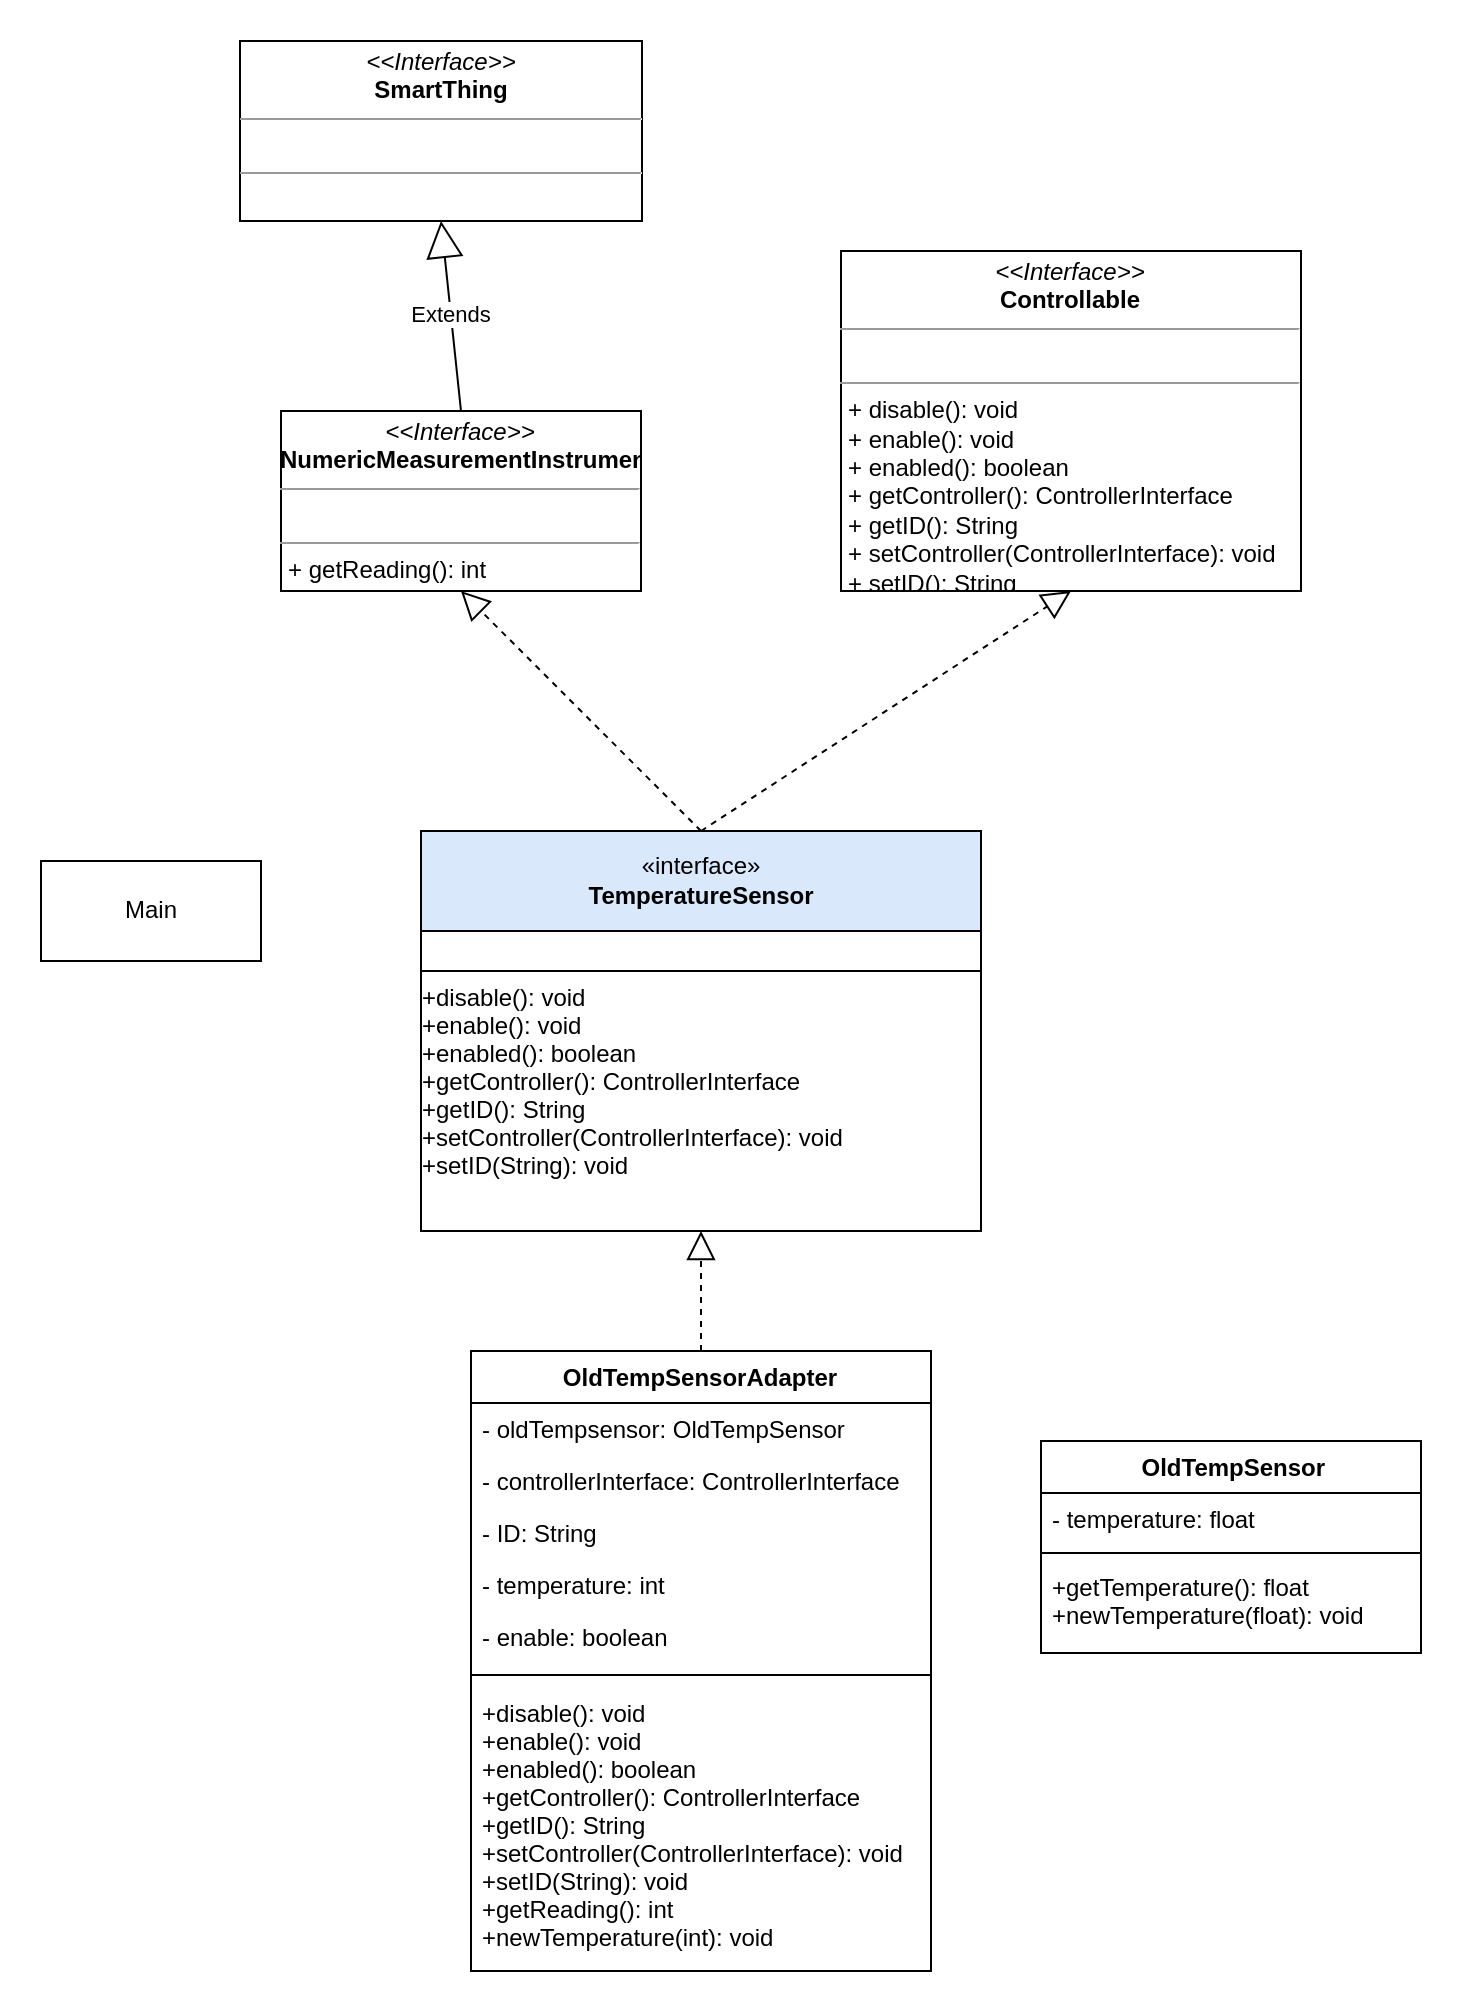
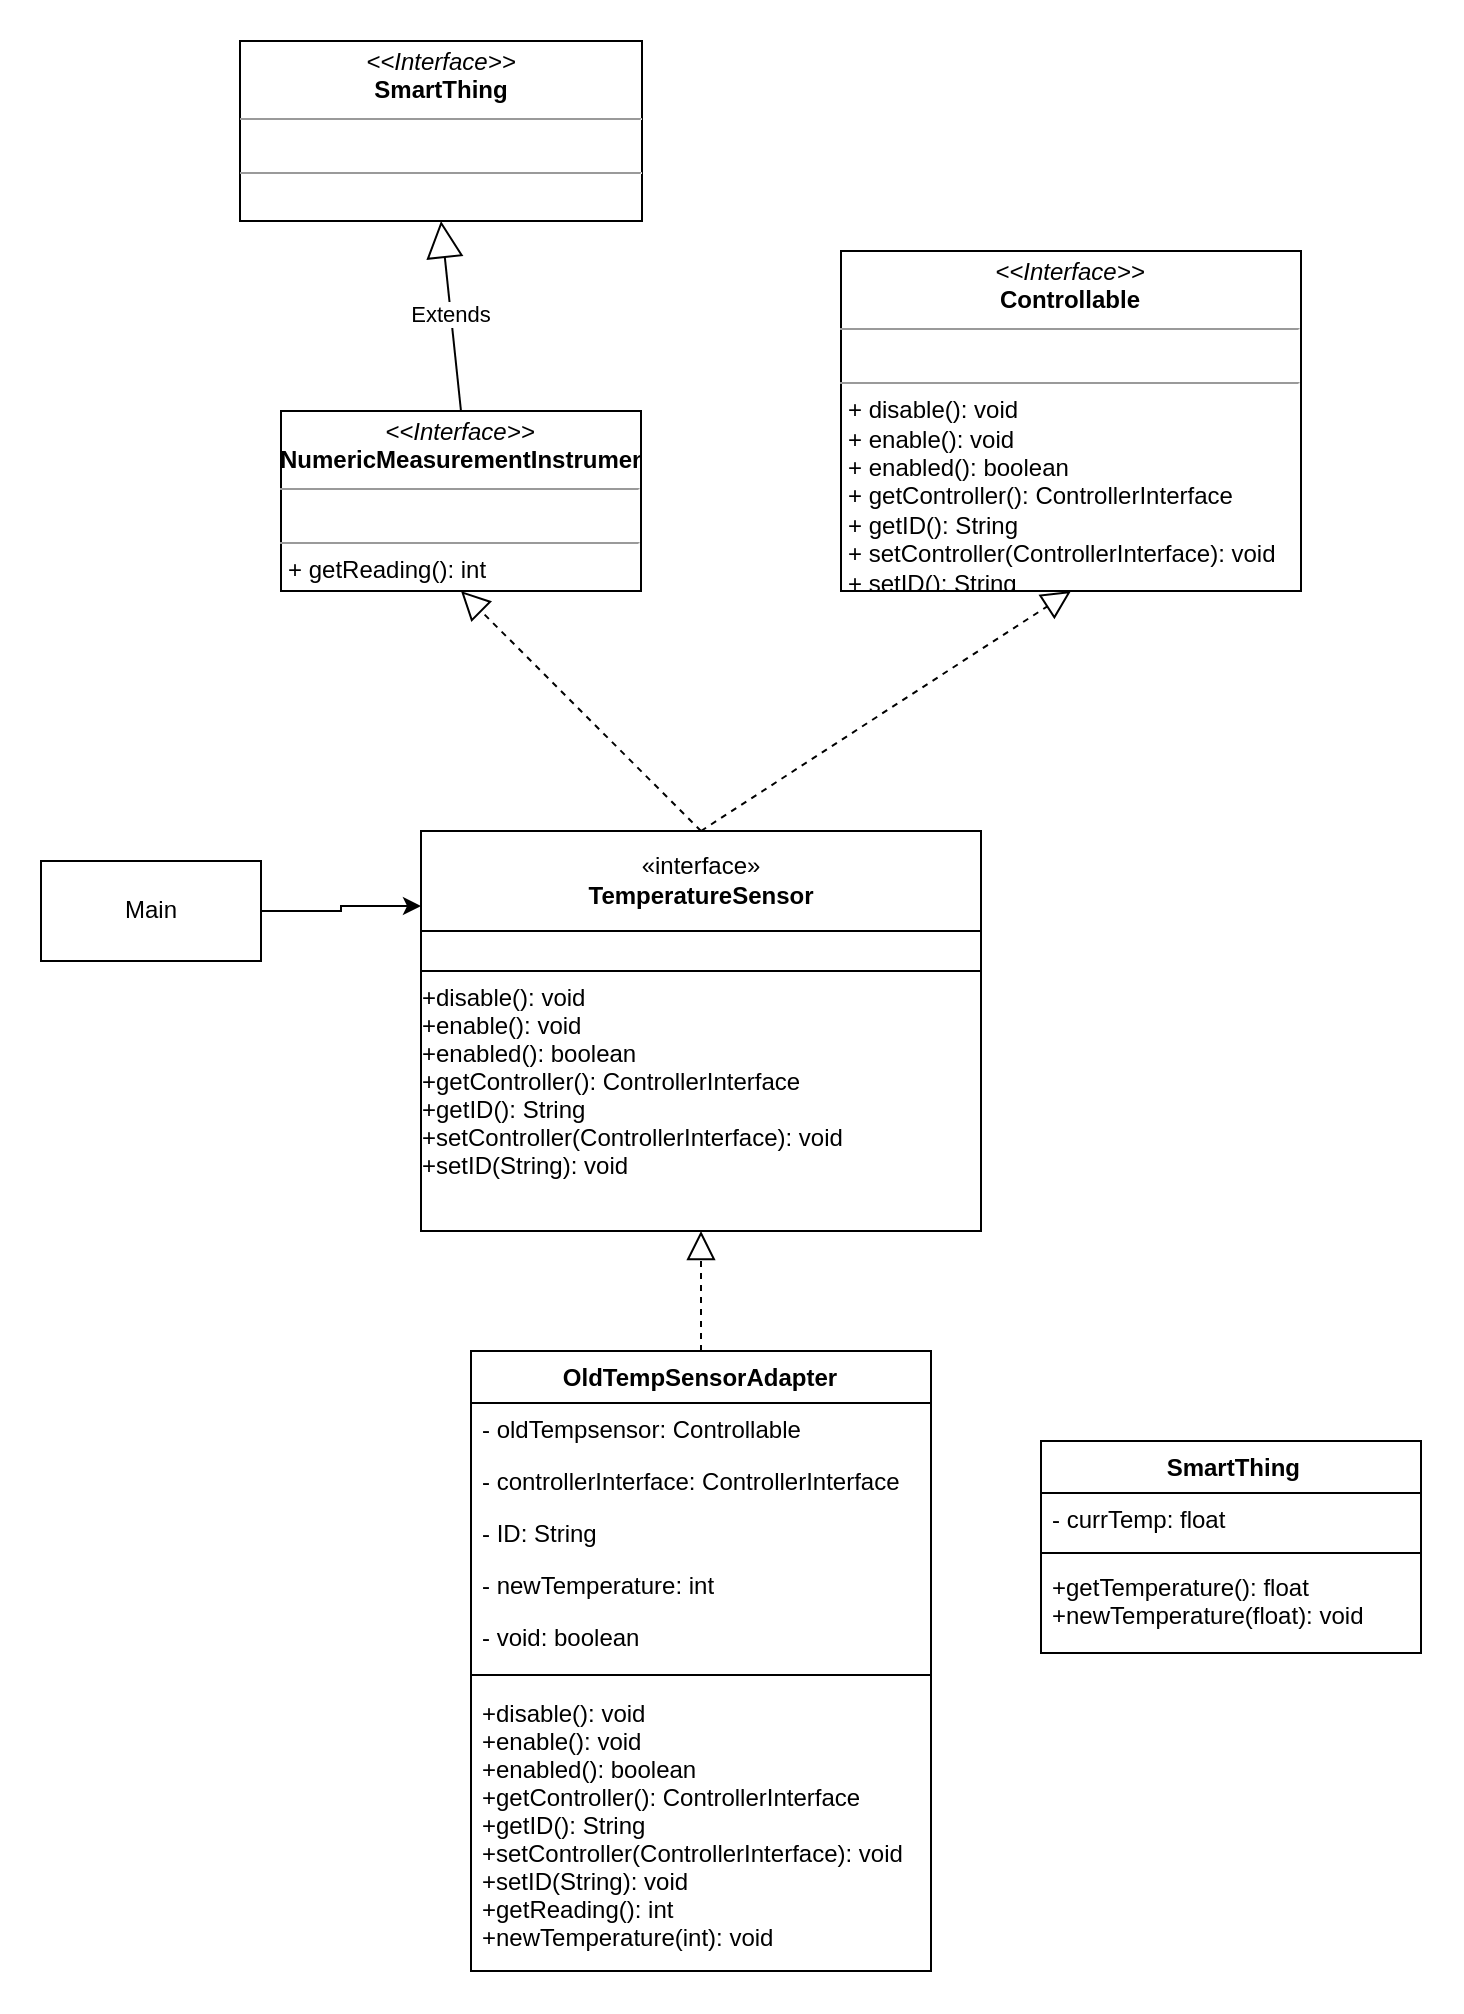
node "«interface» TemperatureSensor": fillcolor #dae8fc -> #ffffff
edge "Main" -> "«interface» TemperatureSensor": added
node "- oldTempsensor: OldTempSensor": label "- oldTempsensor: OldTempSensor" -> "- oldTempsensor: Controllable"
node "OldTempSensor": label "OldTempSensor" -> "SmartThing"
node "- temperature: float": label "- temperature: float" -> "- currTemp: float"
node "- temperature: int": label "- temperature: int" -> "- newTemperature: int"
node "- enable: boolean": label "- enable: boolean" -> "- void: boolean"
